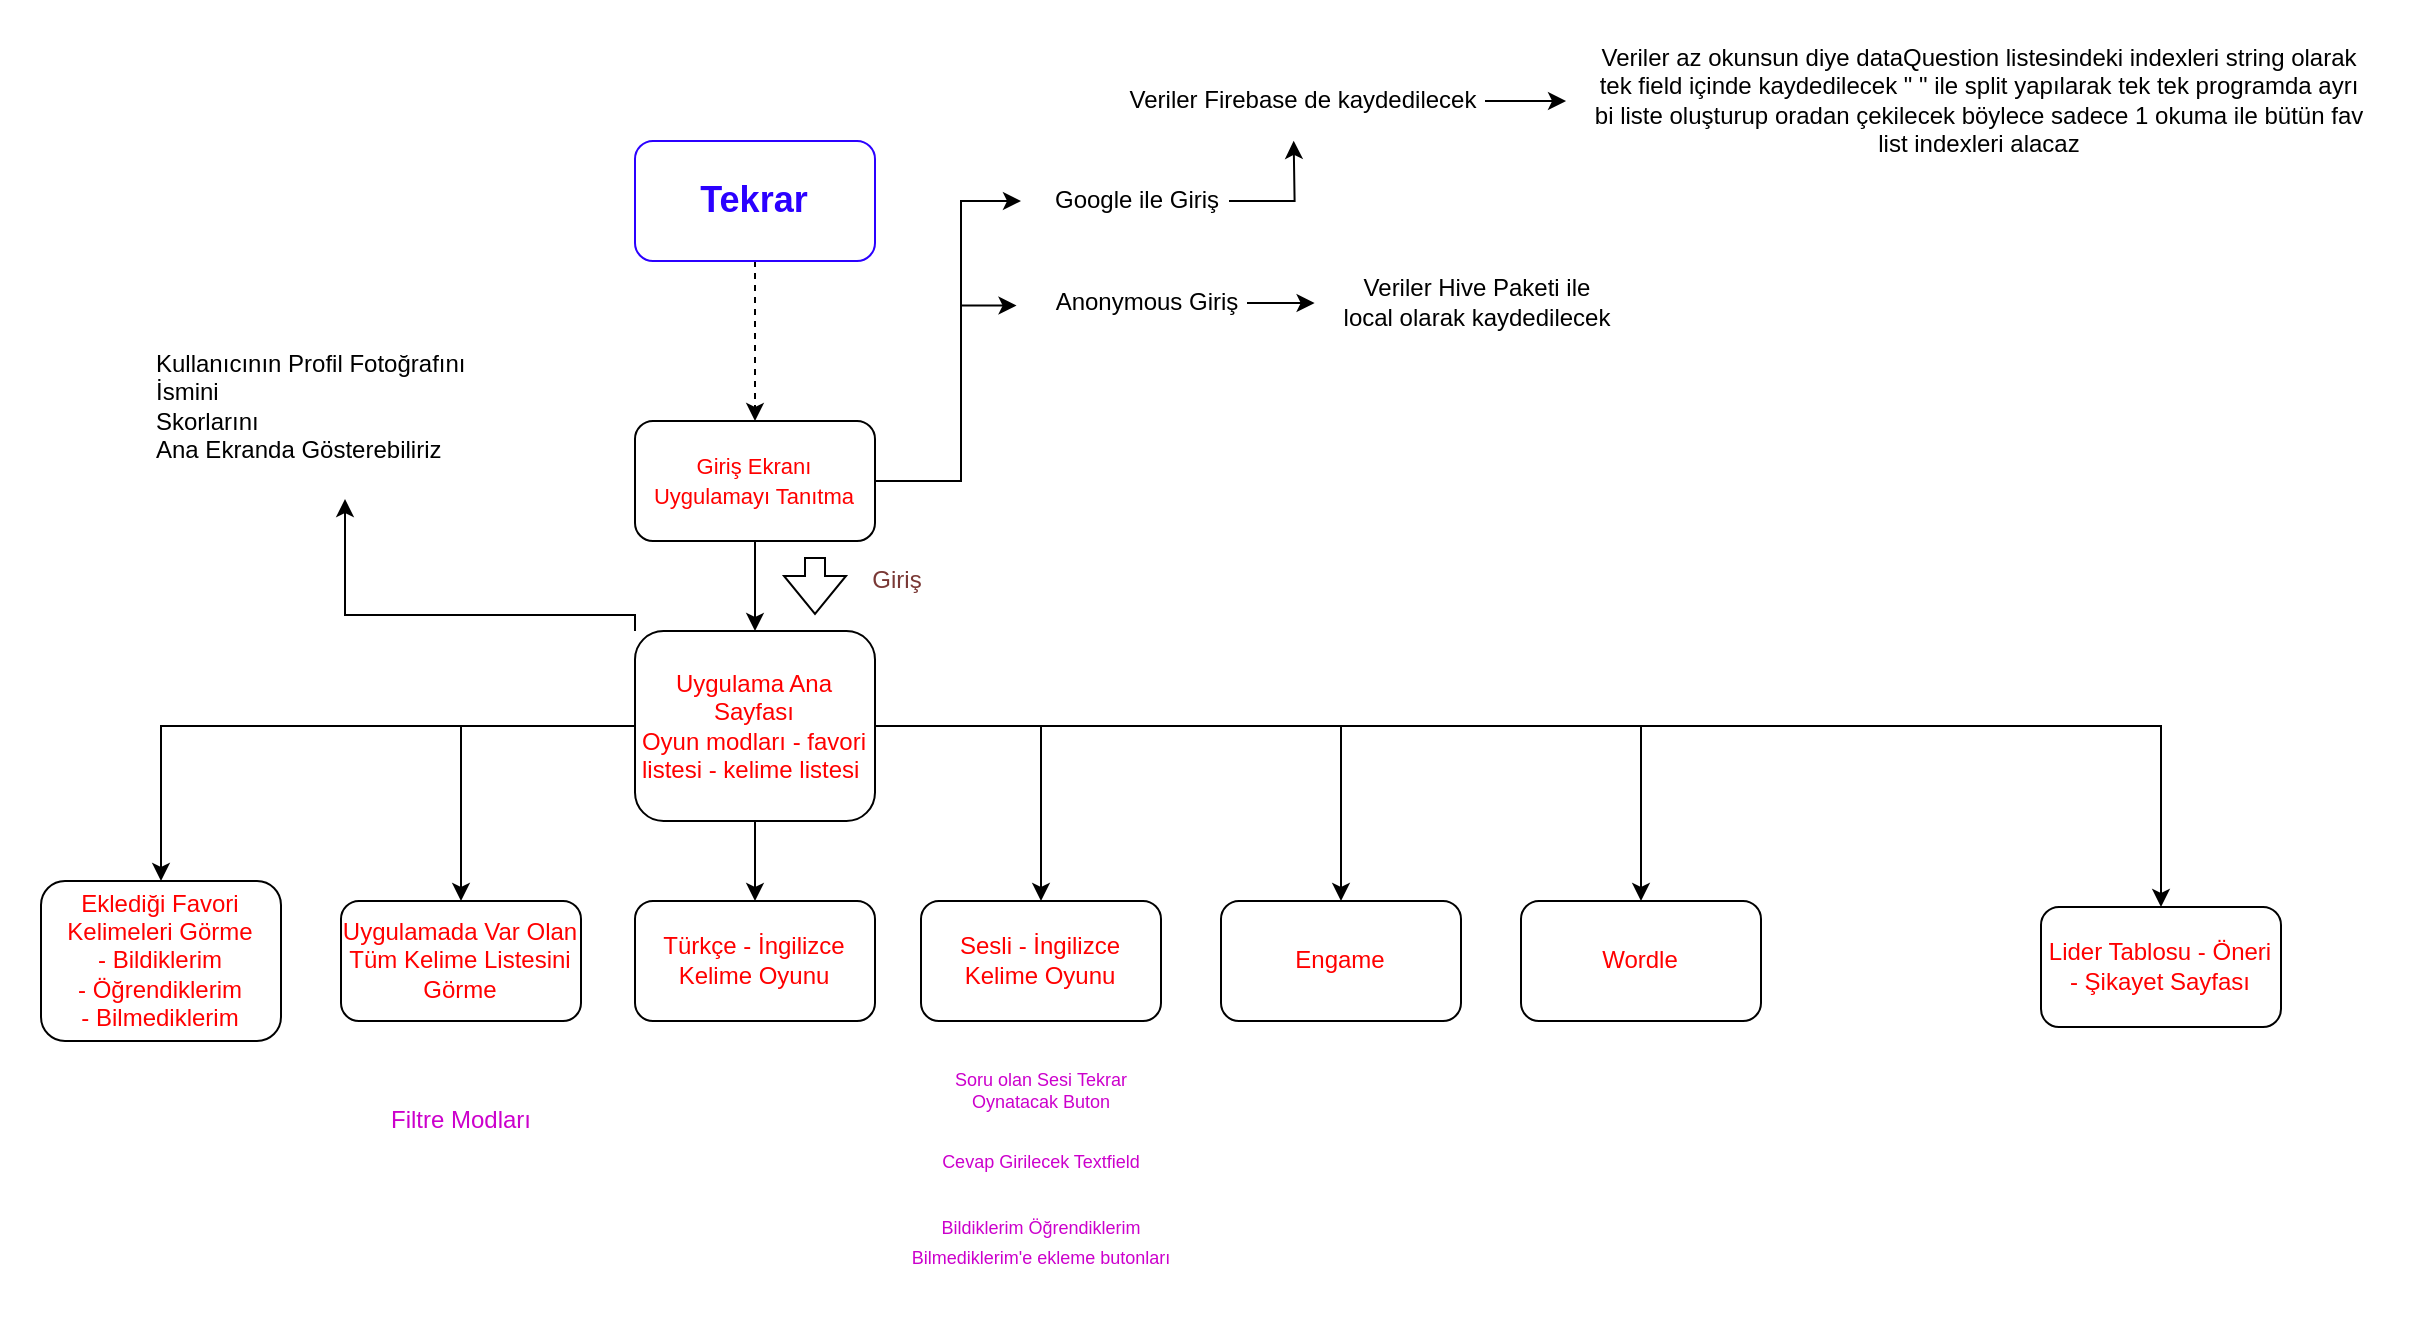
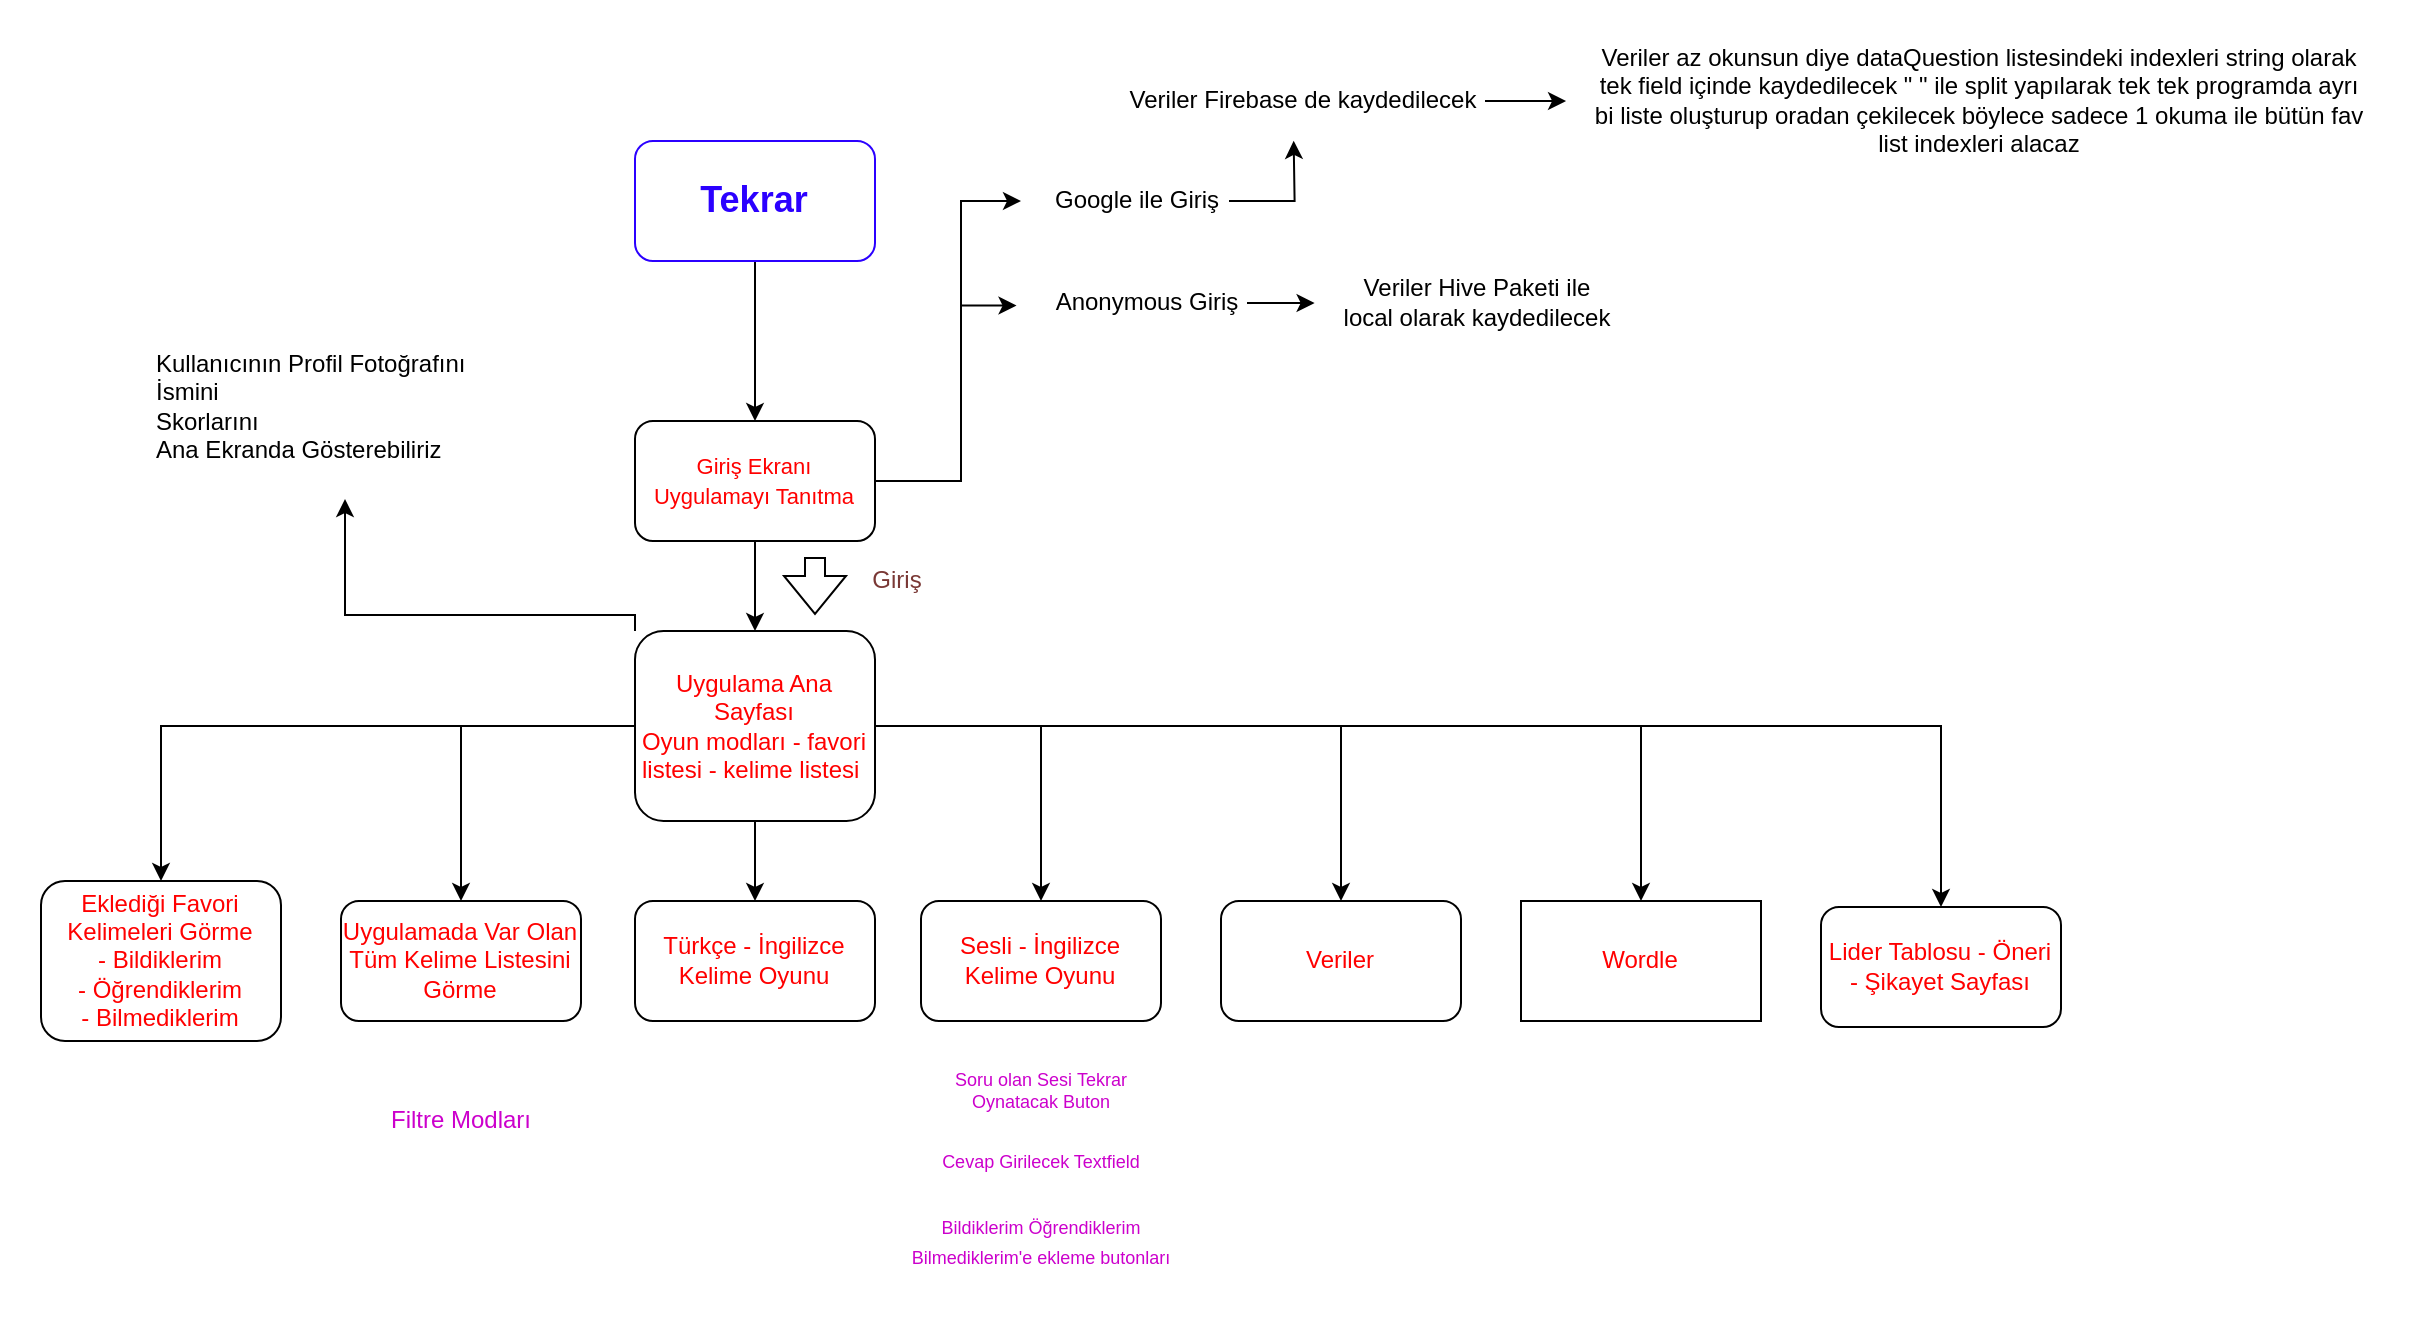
edge "Tekrar" -> "Giriş Ekranı Uygulamayı Tanıtma": style dashed -> solid
node "Engame": label "Engame" -> "Veriler"
node "Wordle": shape rounded rectangle -> rectangle
node "Lider Tablosu - Öneri - Şikayet Sayfası": moved (2161, 967) -> (1941, 967)
